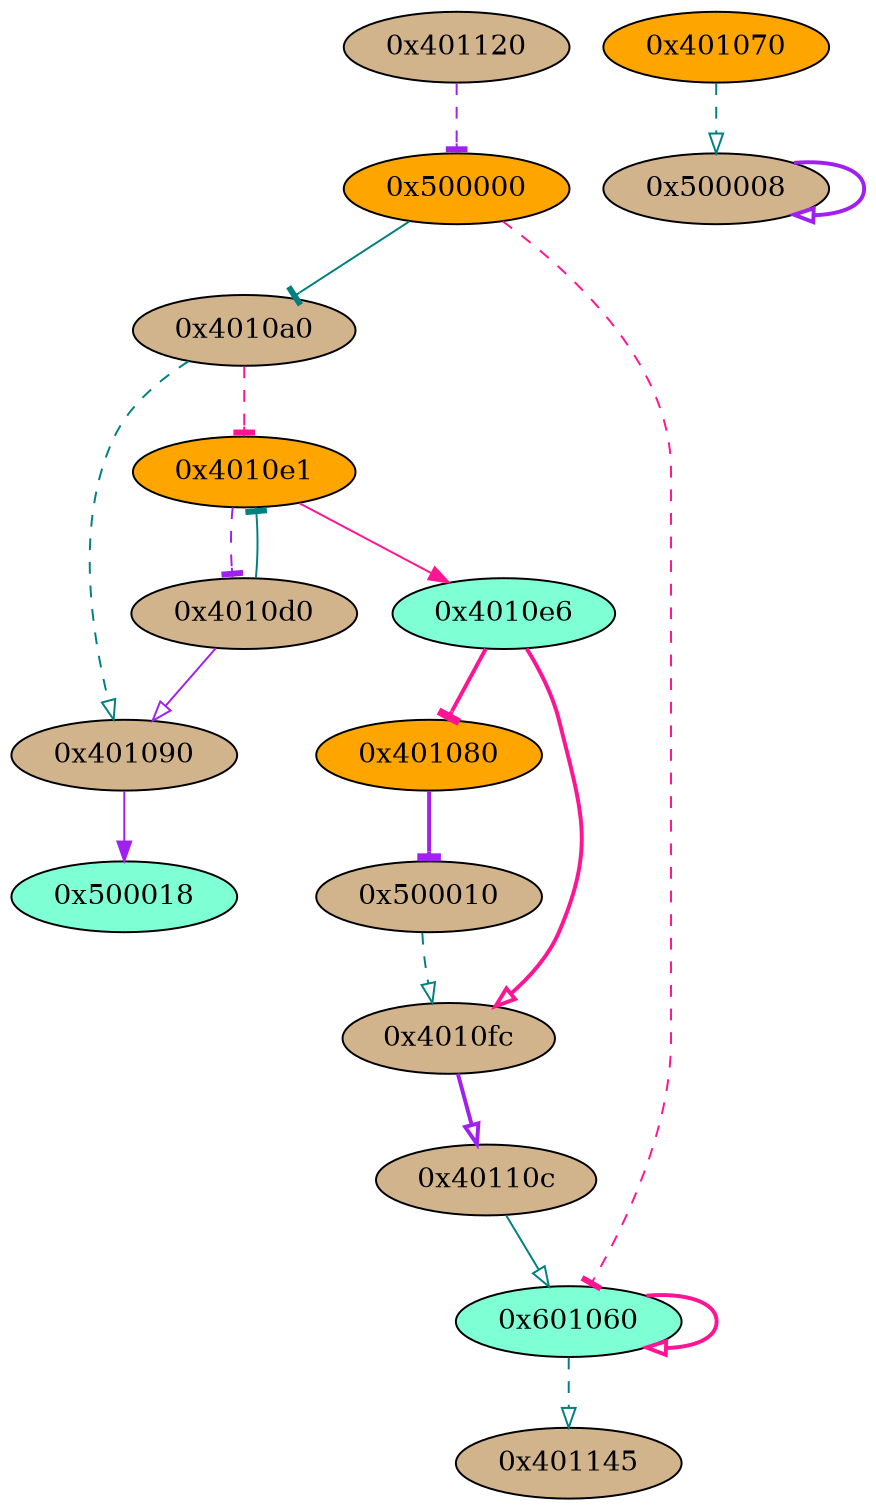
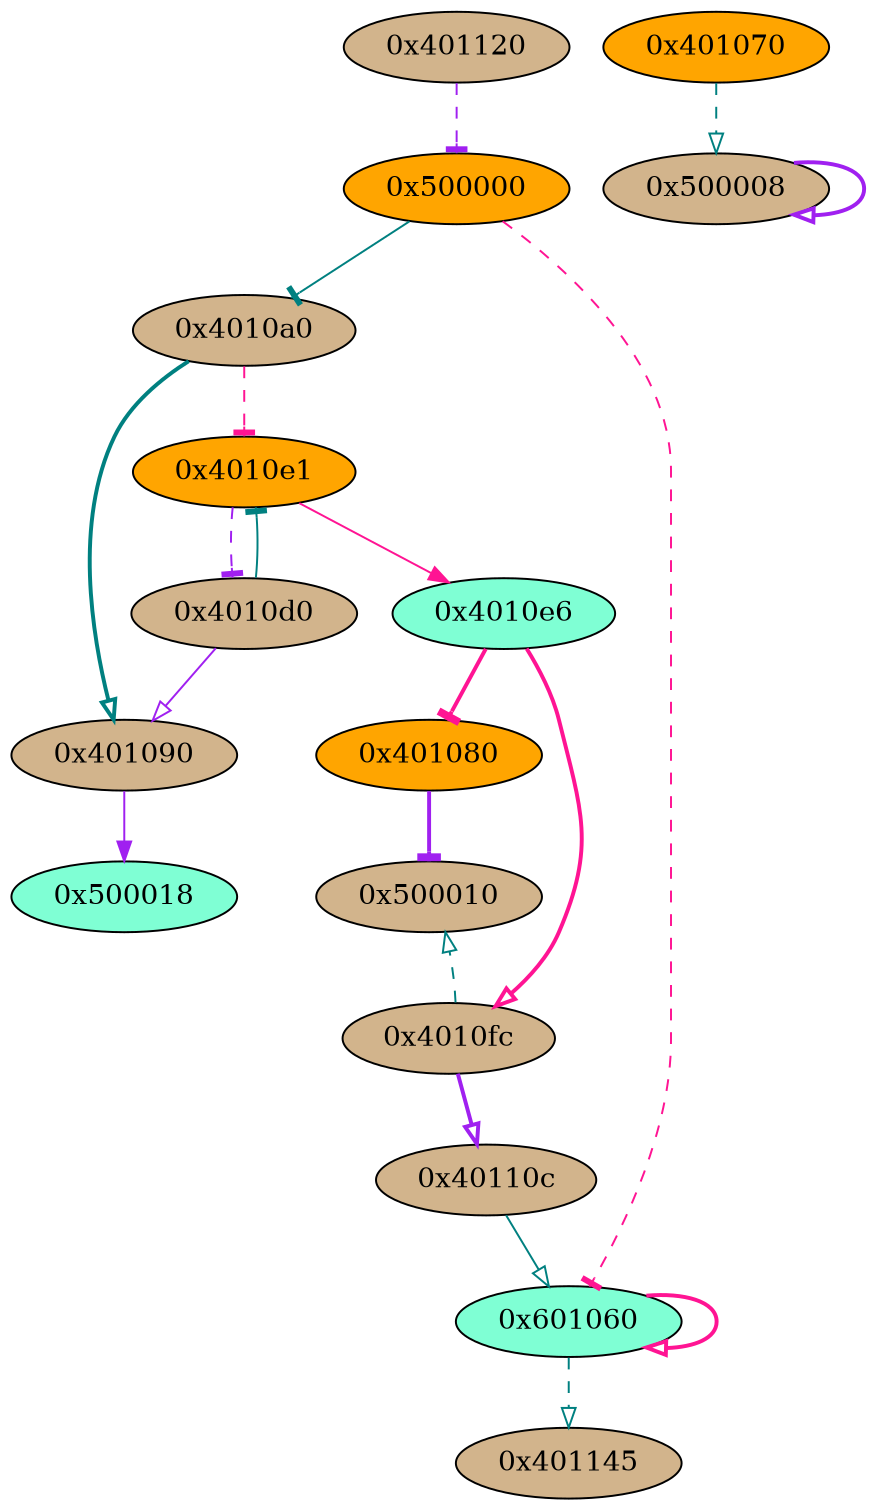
edge "0x4010a0" -> "0x401090": style dashed -> bold
edge "0x500010" -> "0x4010fc": reversed
